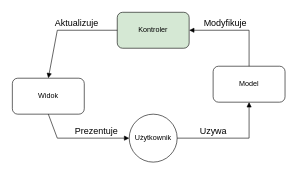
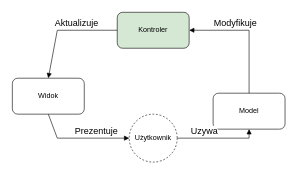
node "Model": moved (249, 84) -> (249, 111)
node "Użytkownik": style solid -> dashed
